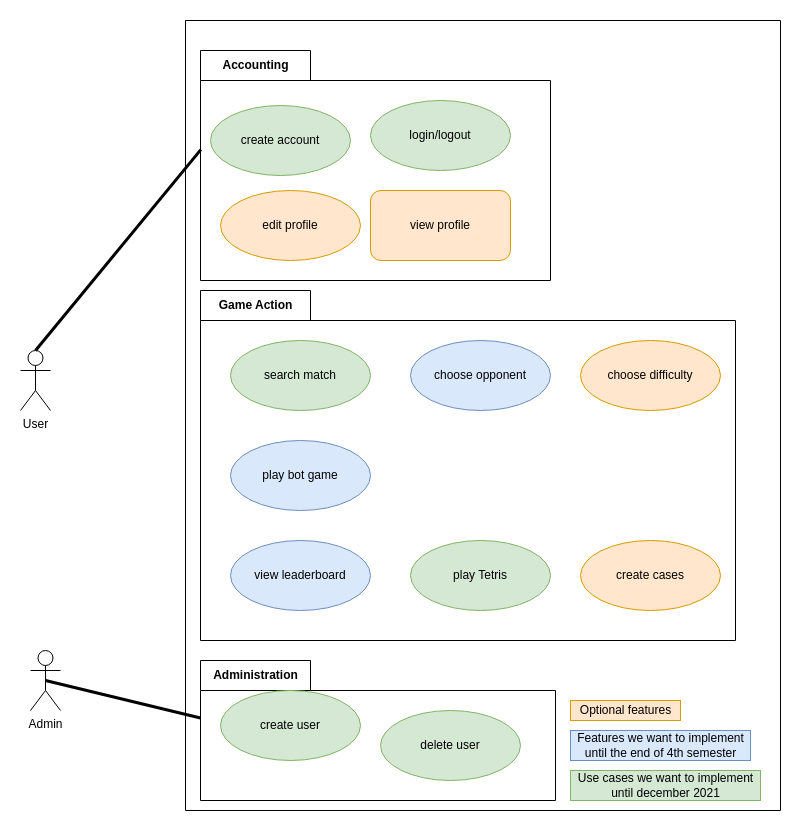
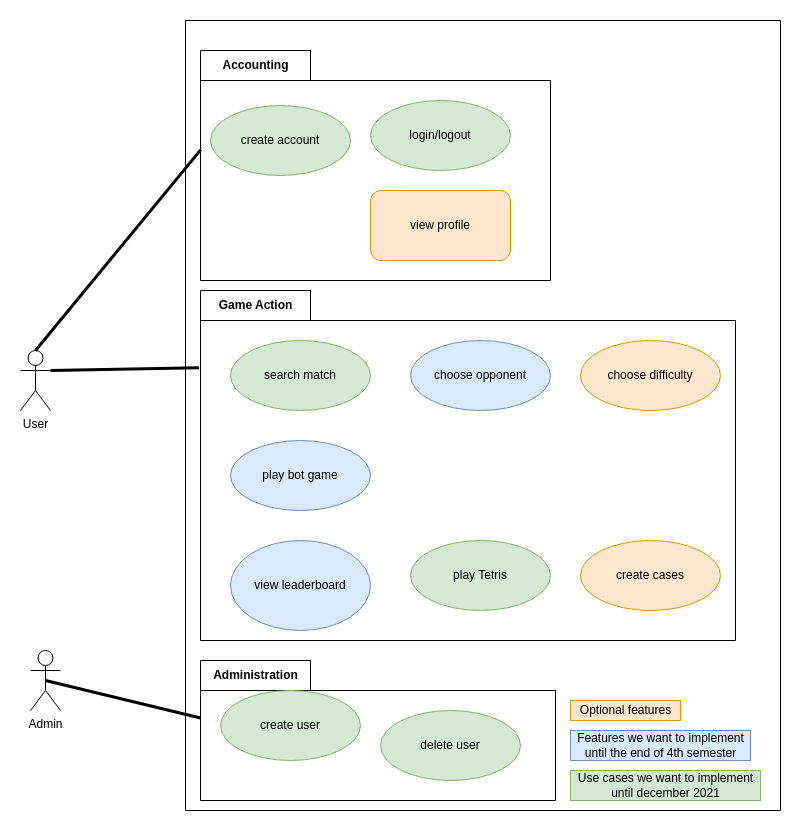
node "edit profile": removed
edge "User" -- "Game Action": added
node "view leaderboard": size 140x70 -> 140x90
